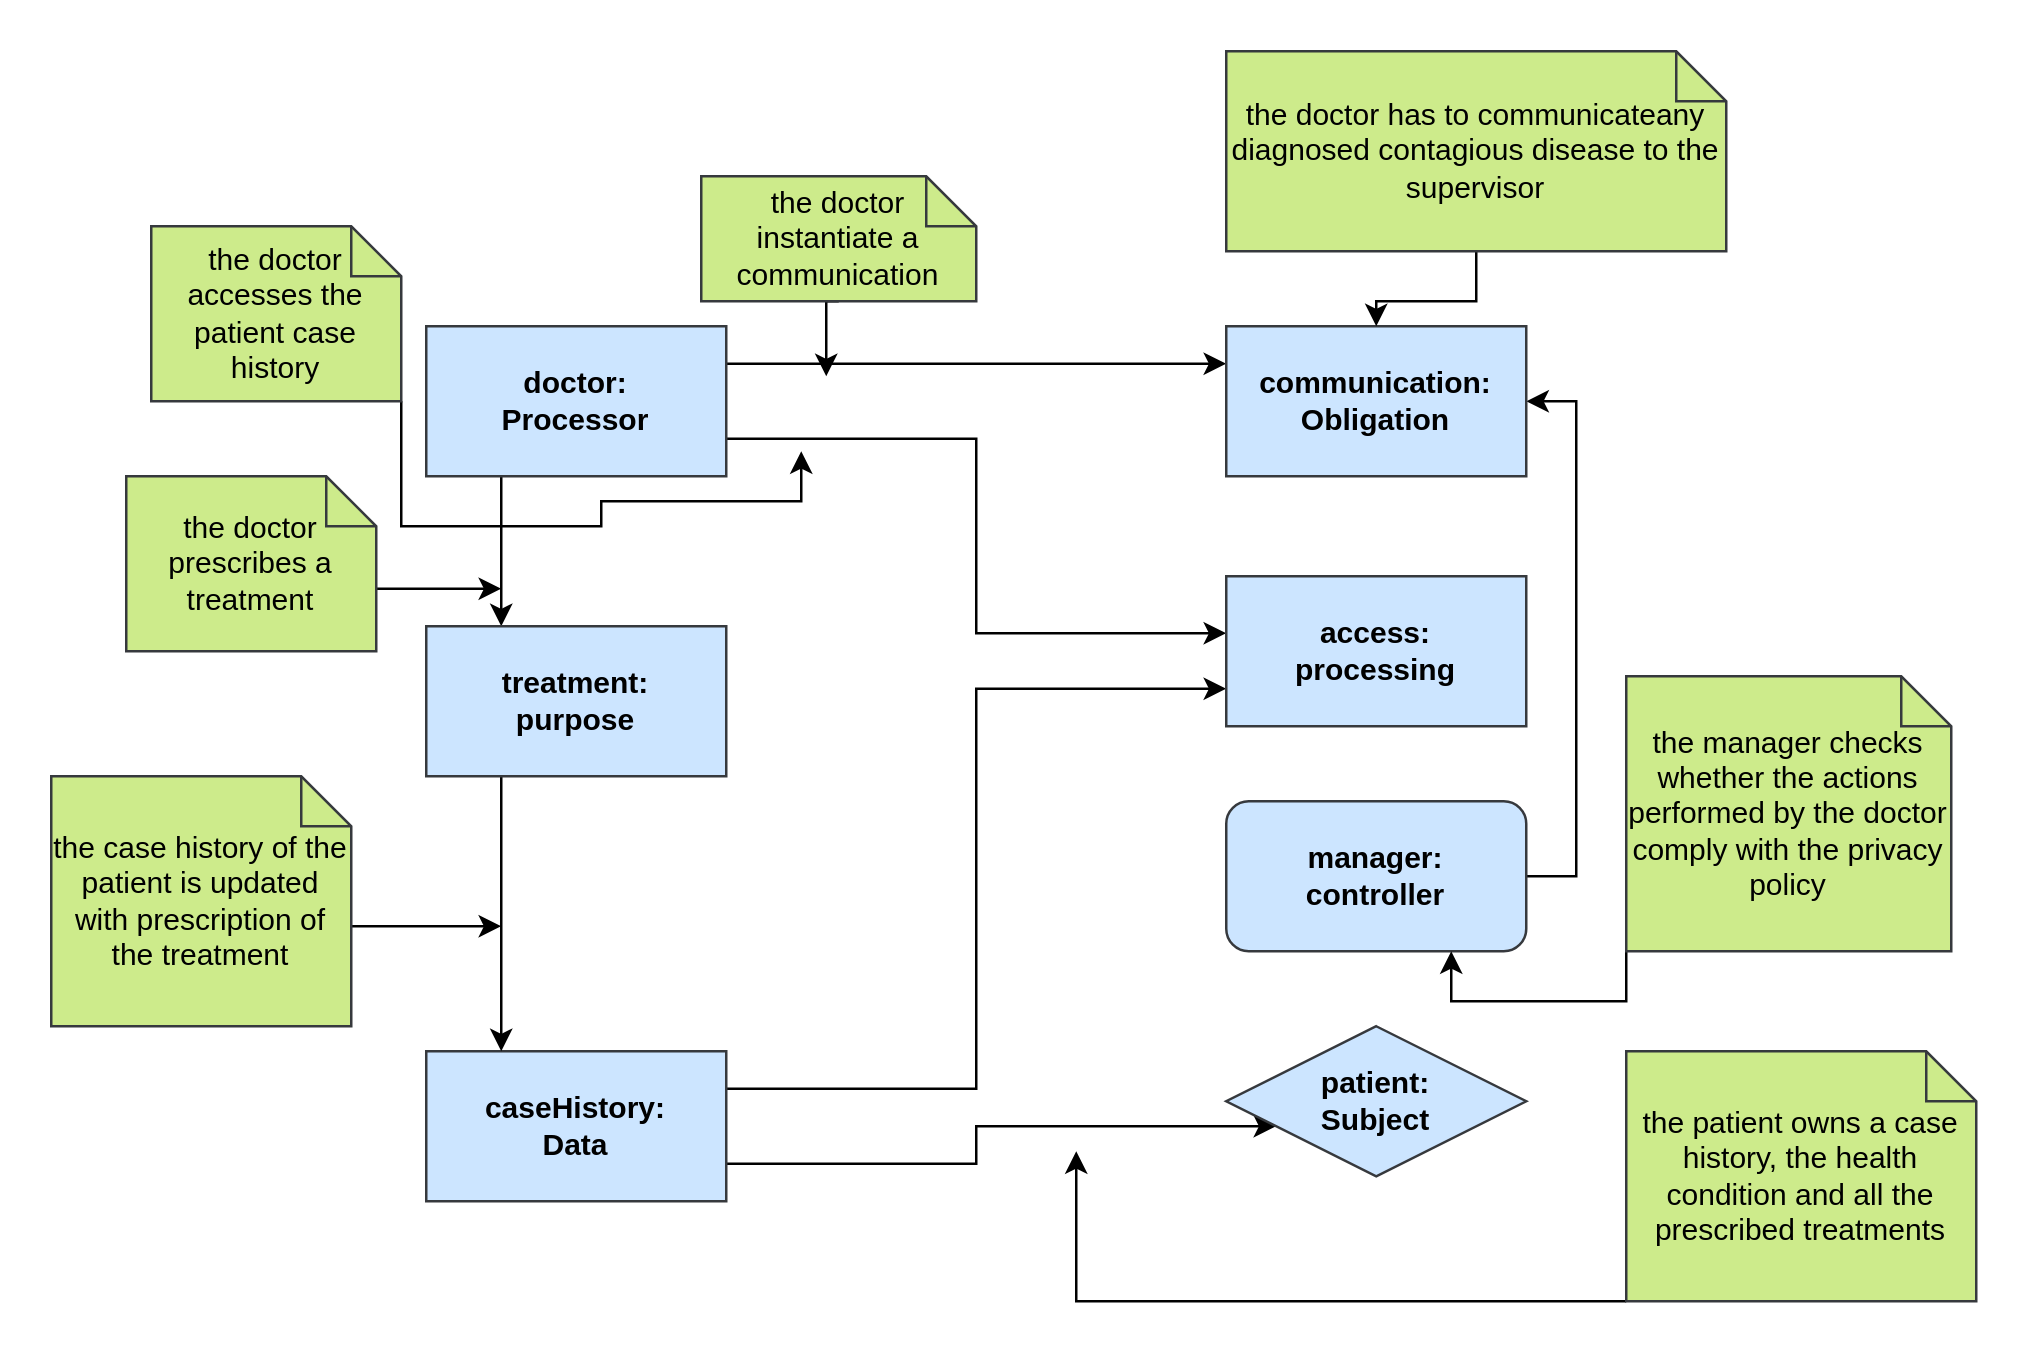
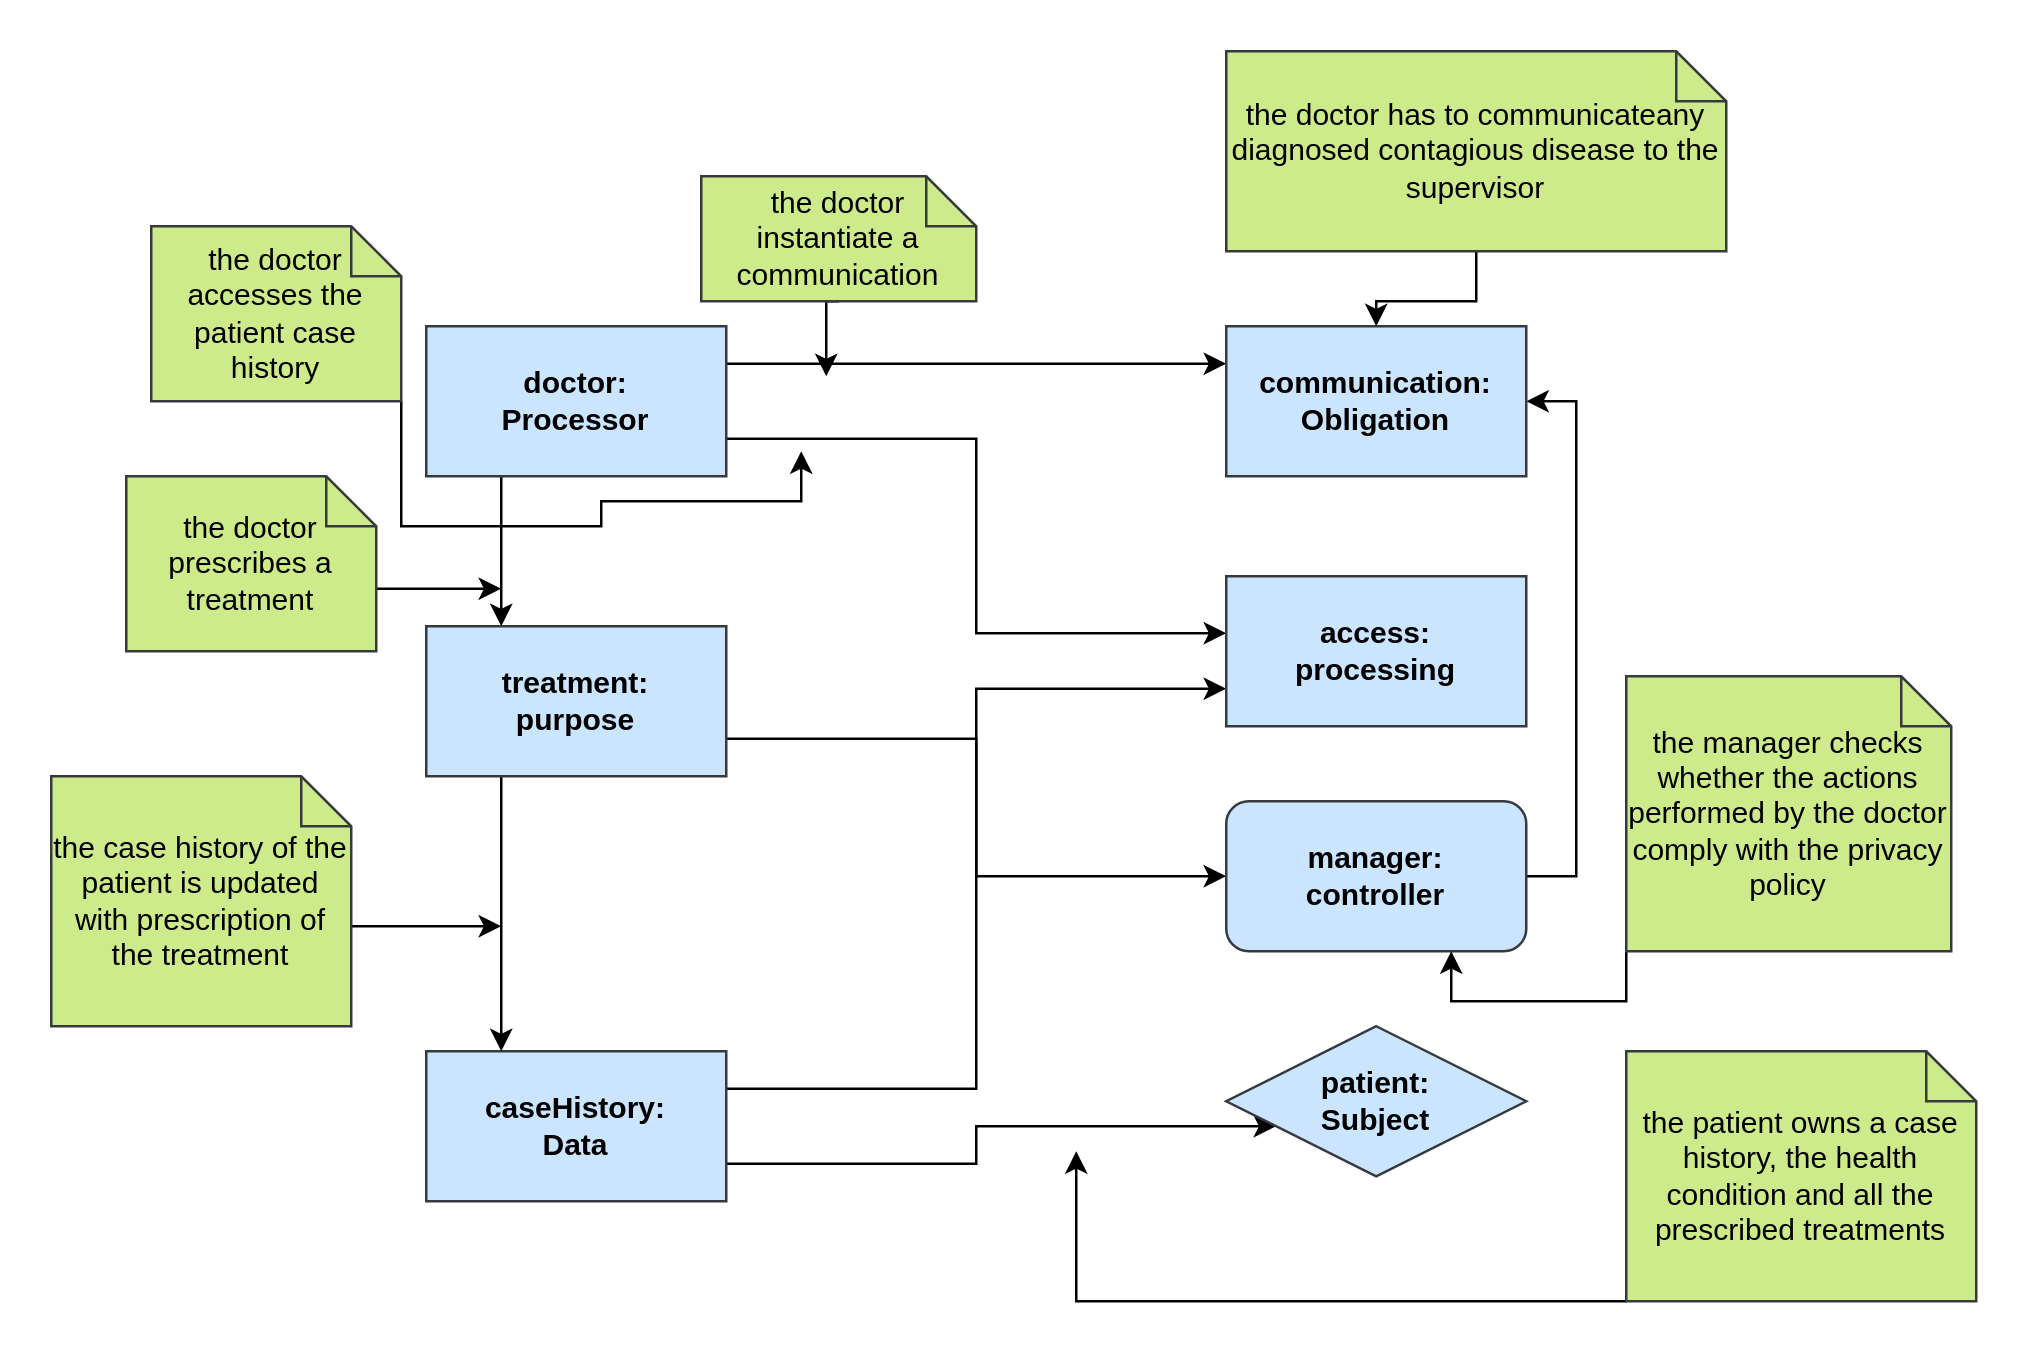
edge "treatment: purpose" -> "manager: controller": added
